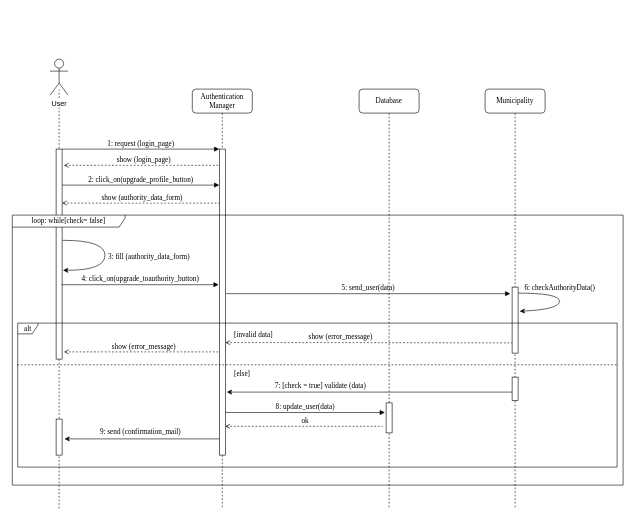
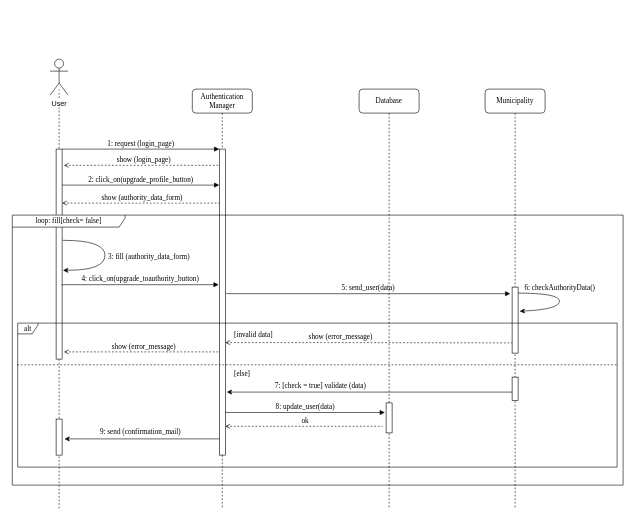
node "loop: while[check= false]": label "loop: while[check= false]" -> "loop: fill[check= false]"
